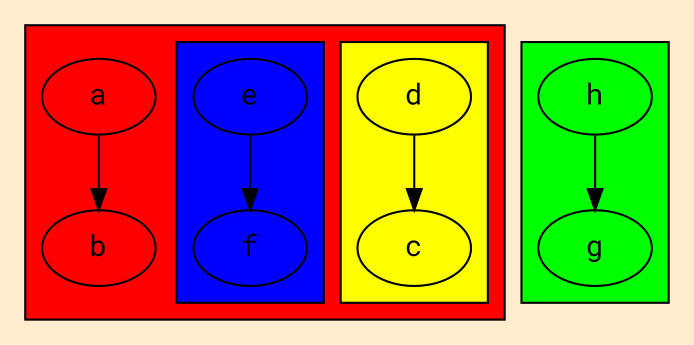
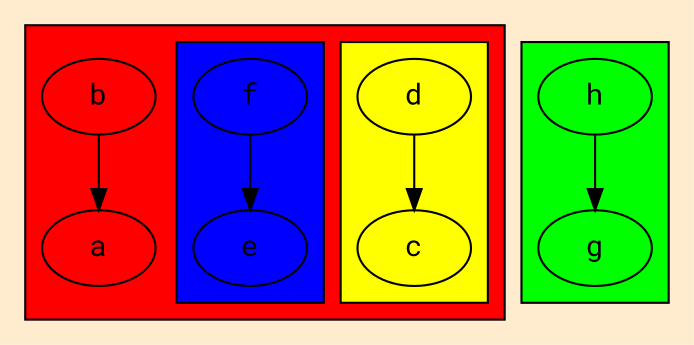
edge "a" -> "b": reversed
edge "e" -> "f": reversed
